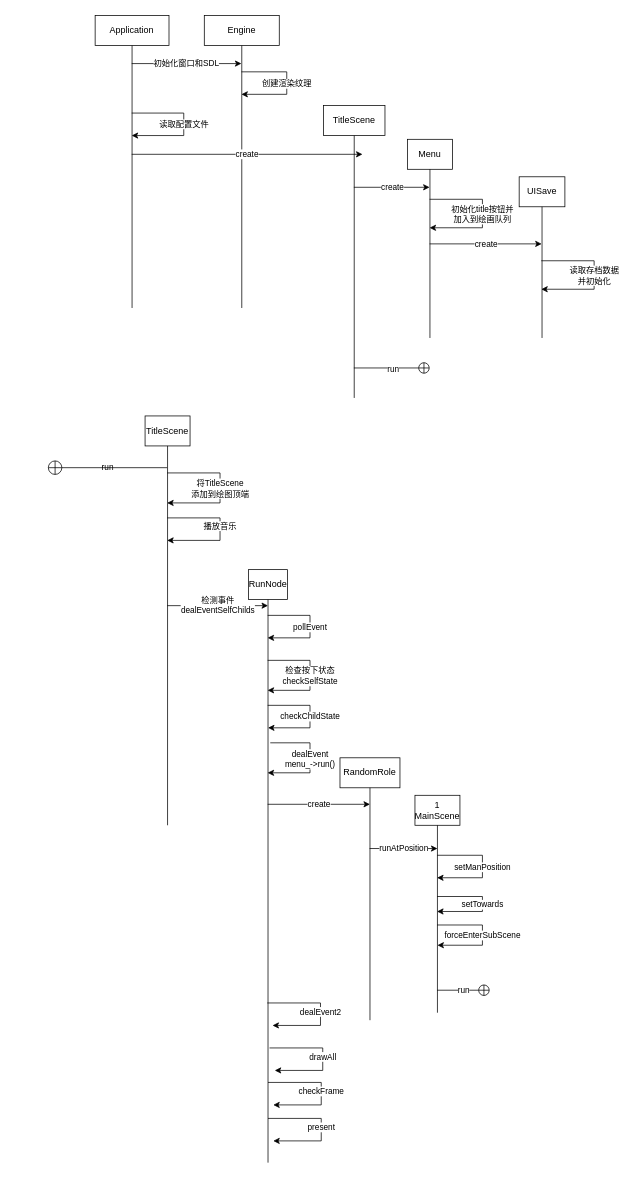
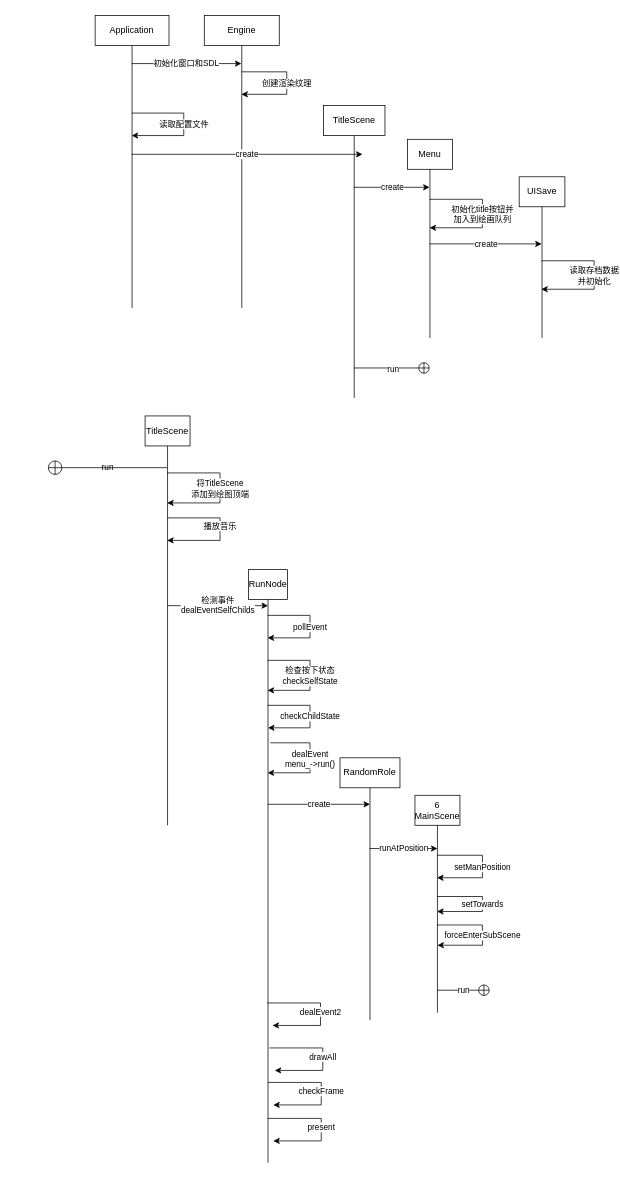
node "1 MainScene": label "1 MainScene" -> "6 MainScene"
